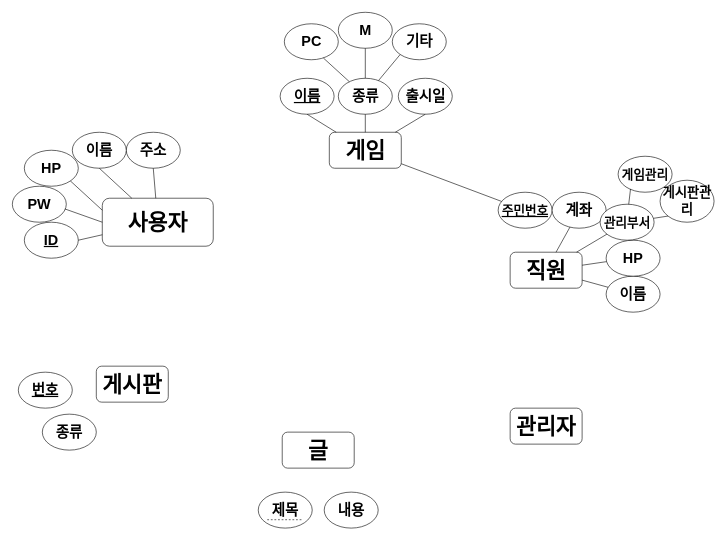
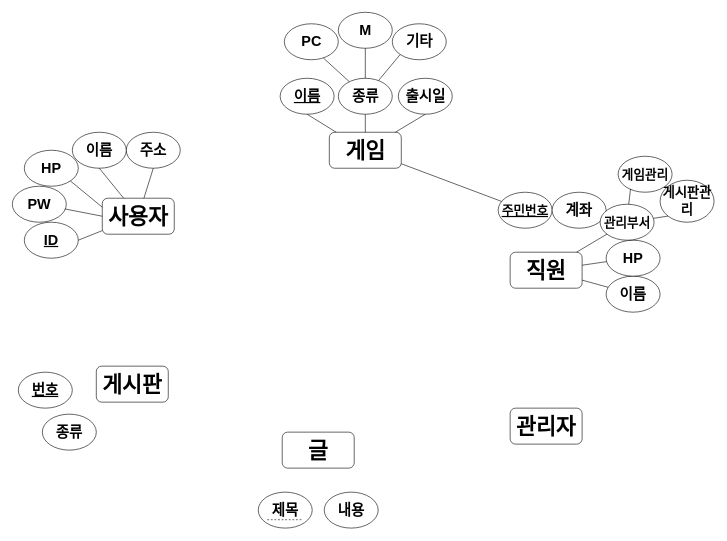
node "사용자": size 111x48 -> 72x36
edge "계좌" -- "직원": removed
